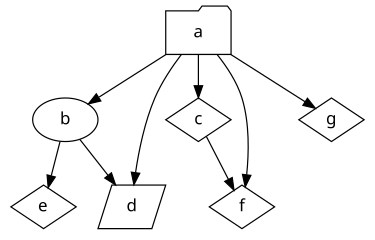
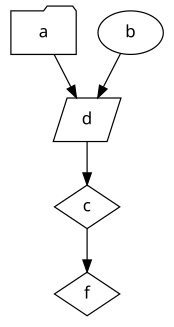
edge "a" -> "c": now "d" -> "c"
edge "a" -> "b": removed
edge "a" -> "f": removed
node "g": removed
node "e": removed
